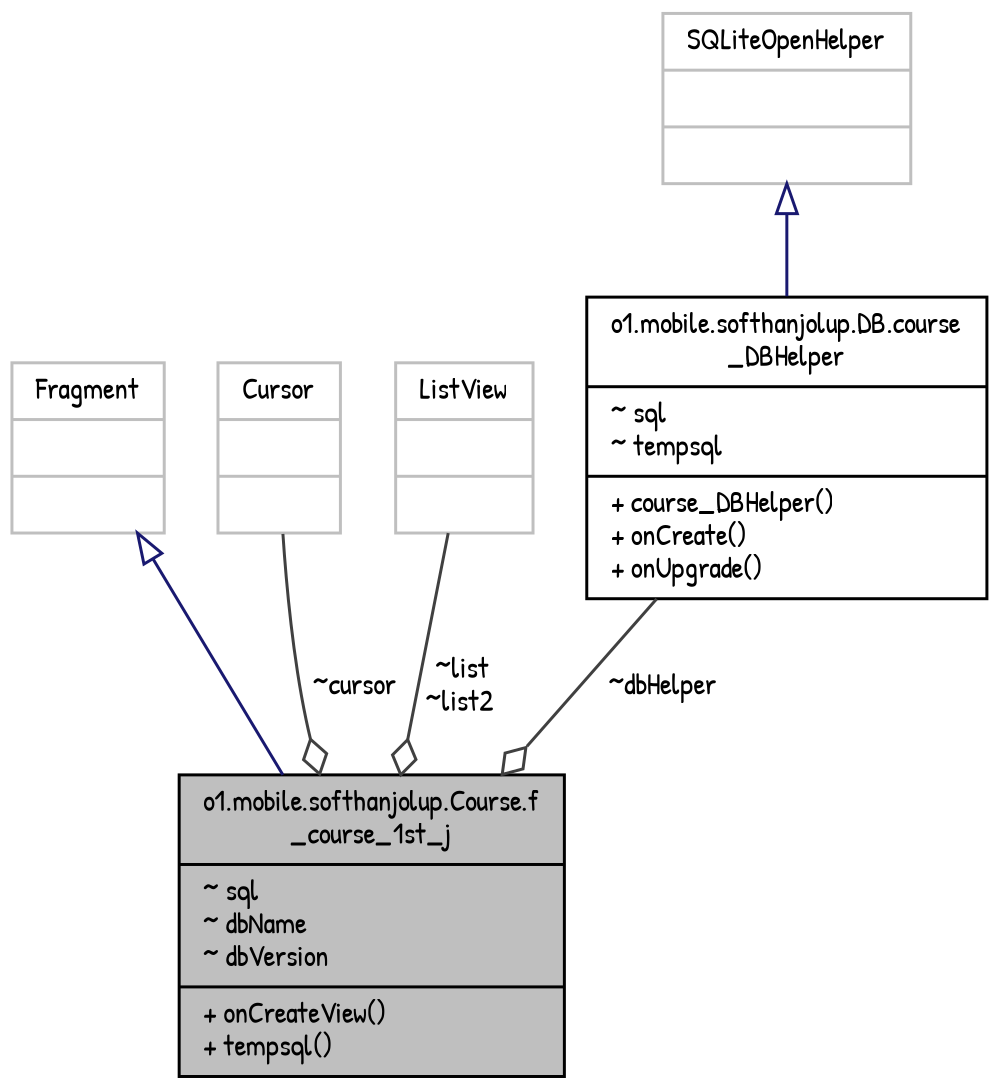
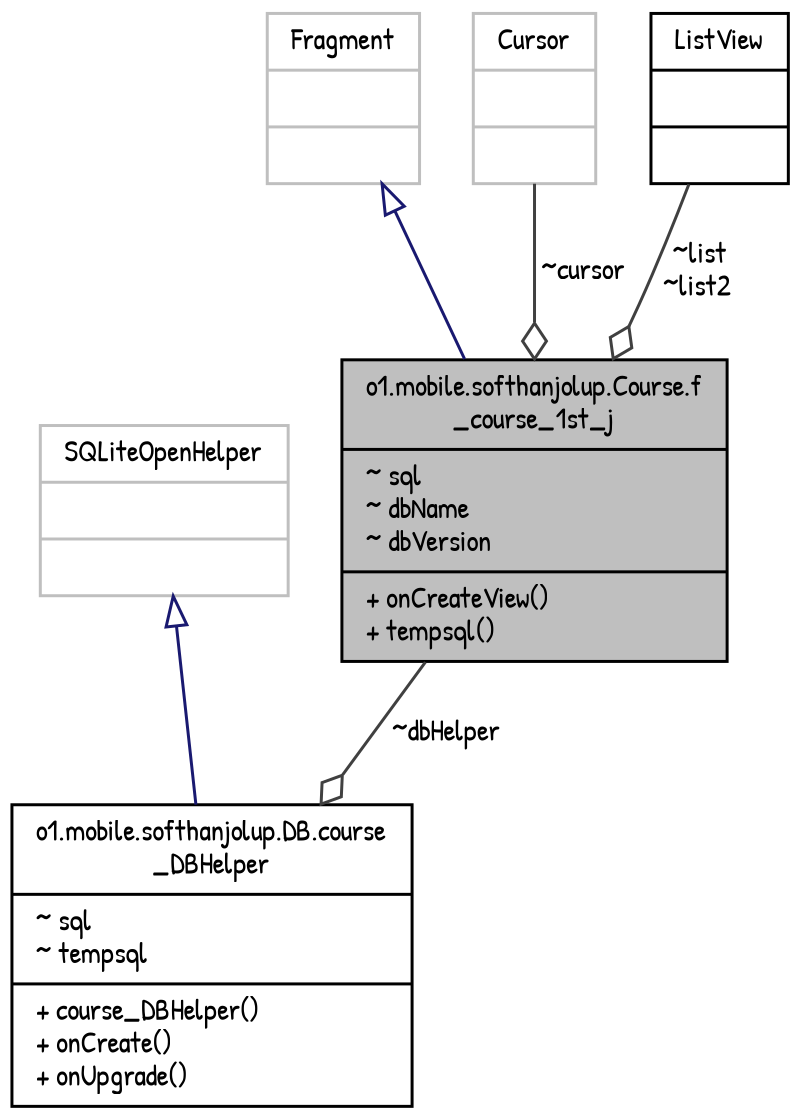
node "ListView": color grey75 -> black
edge "o1.mobile.softhanjolup.DB.course" -> "o1.mobile.softhanjolup.Course.f": reversed
